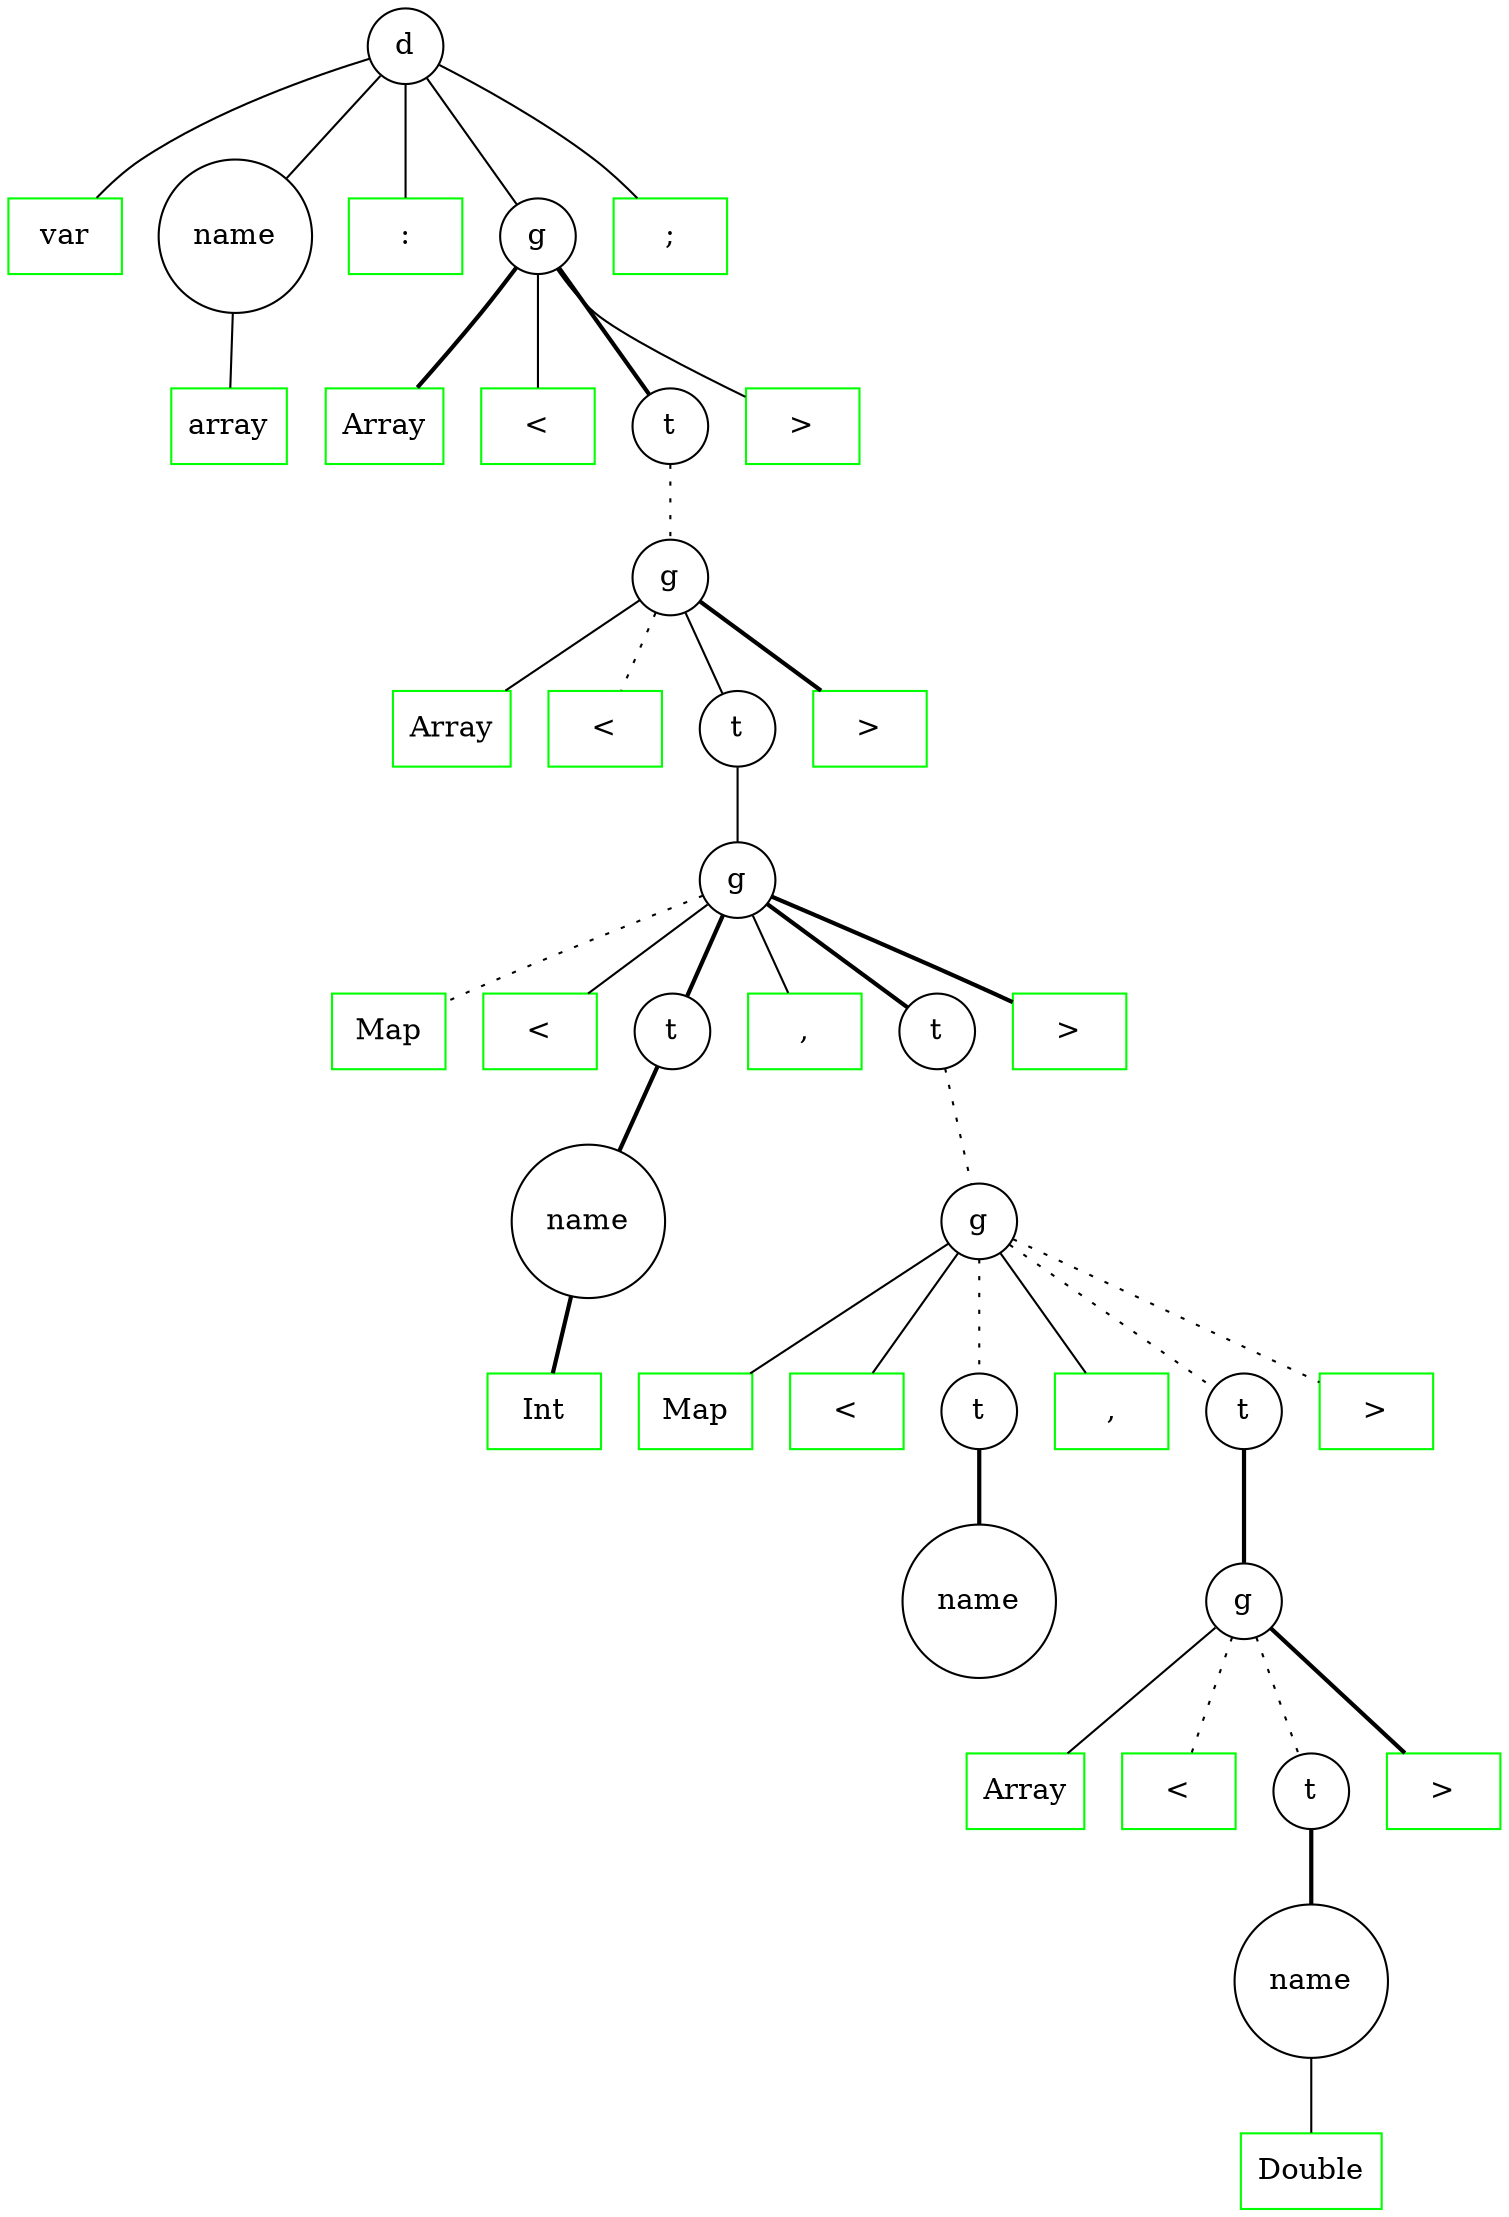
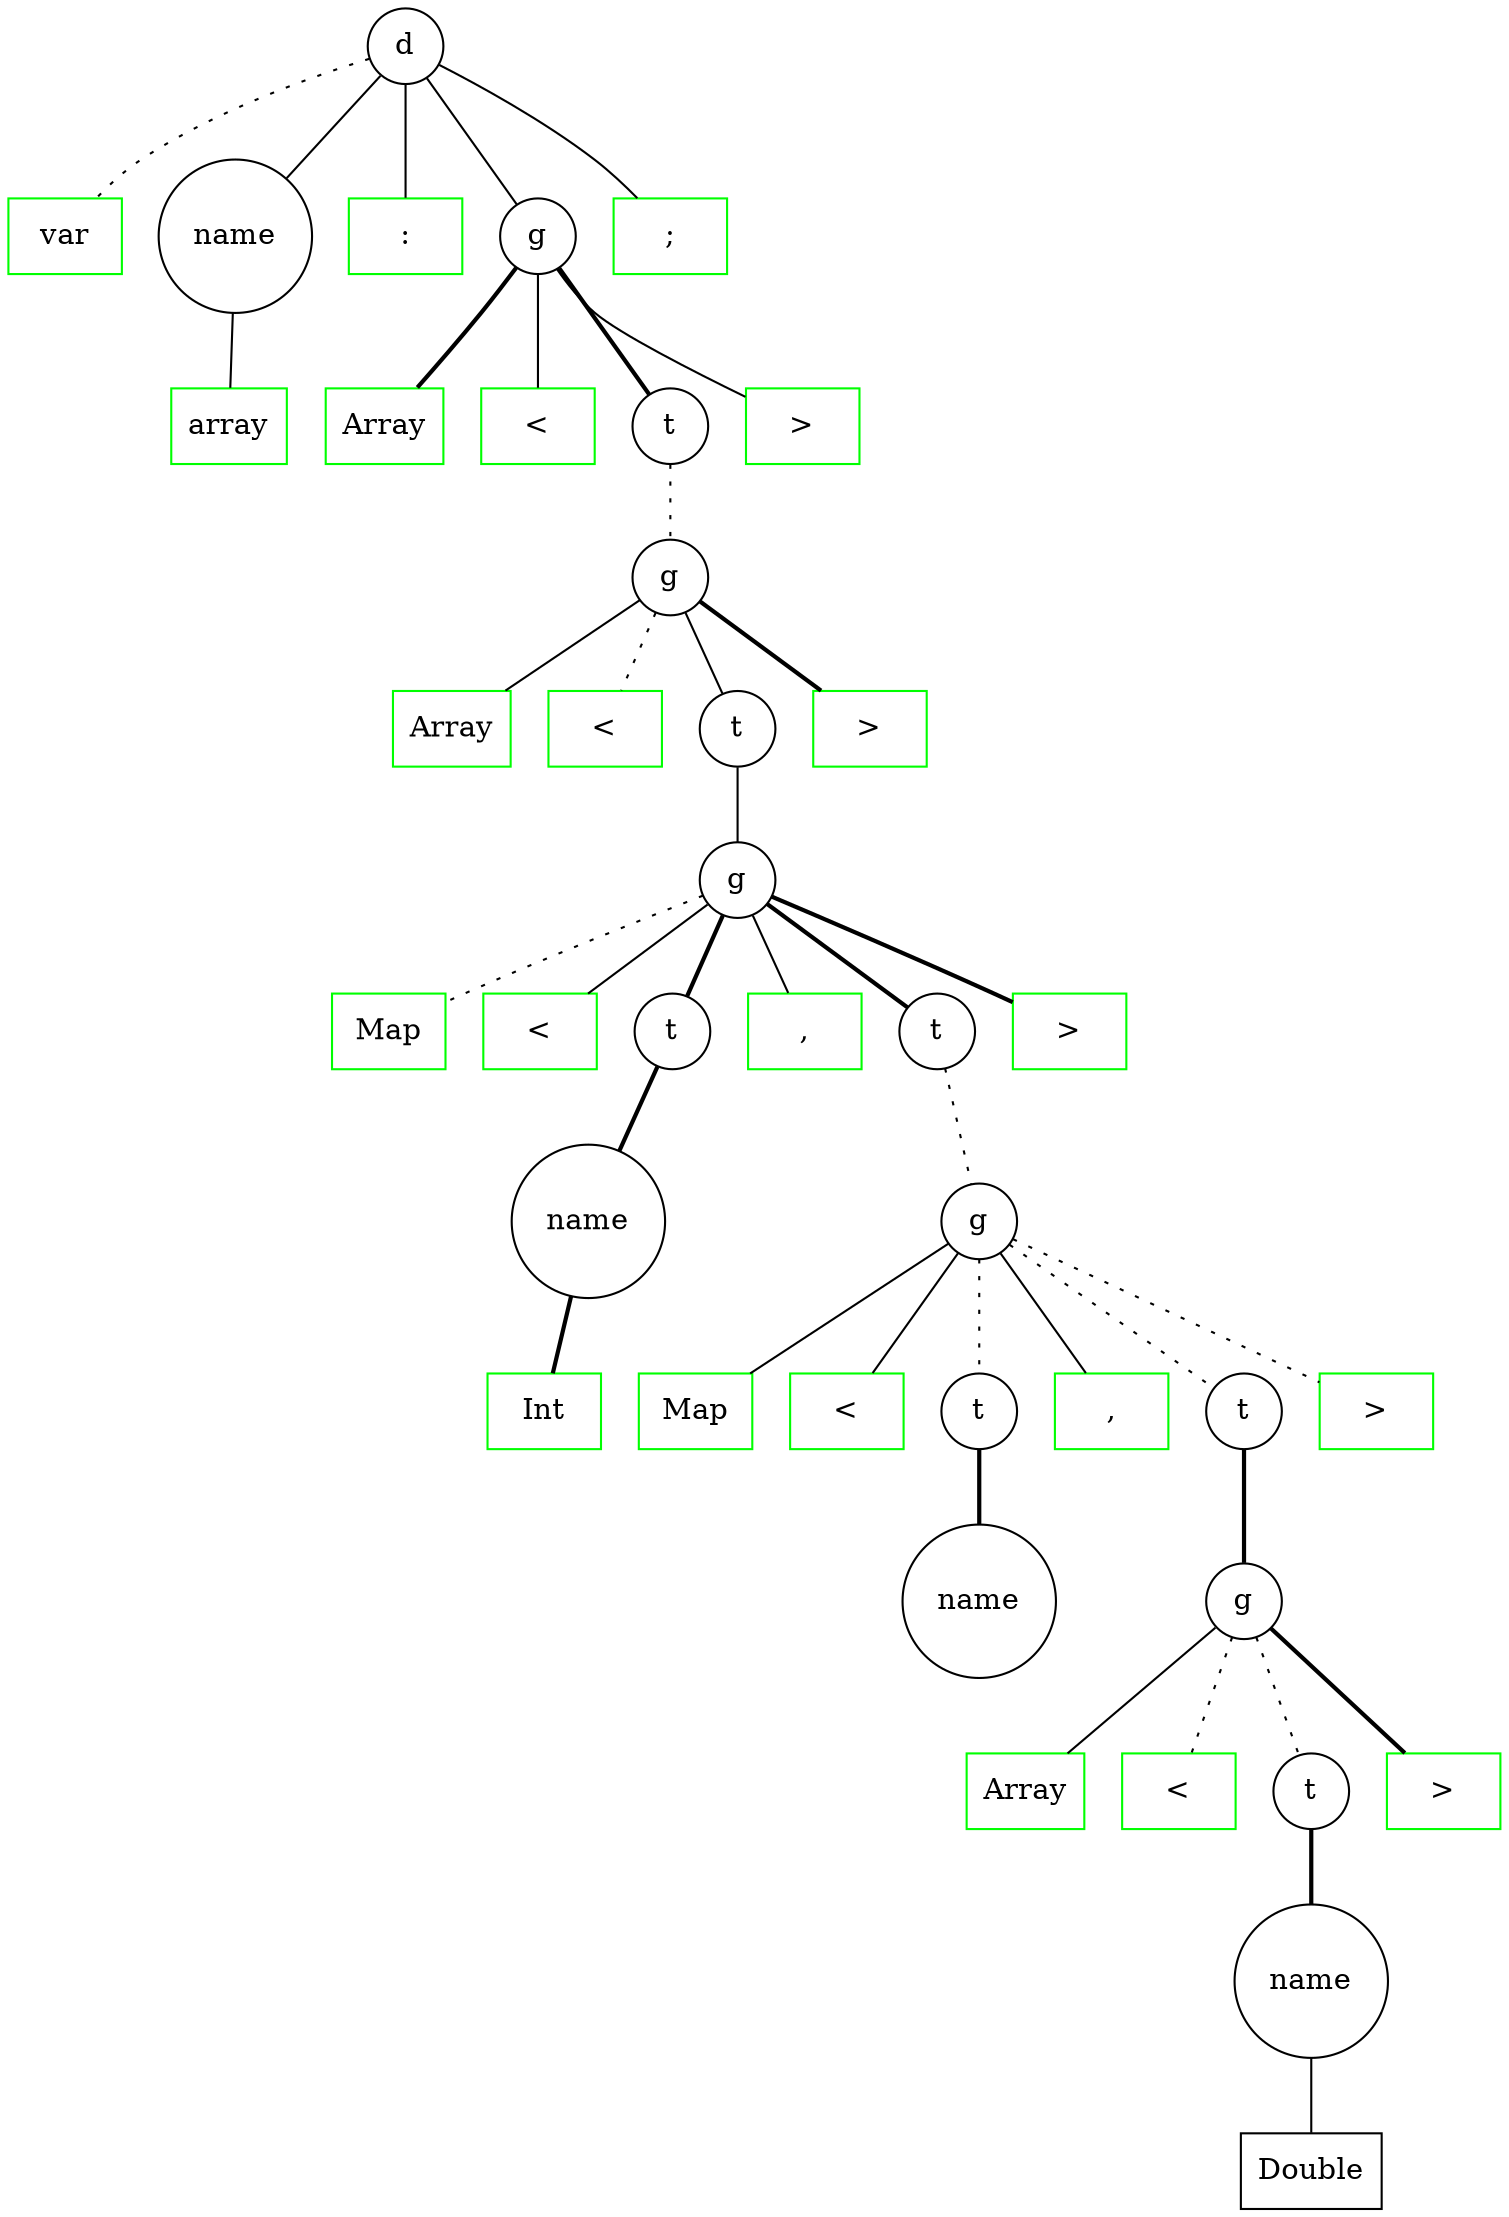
edge "d" -- "var": style solid -> dotted
node "Double": color green -> black
